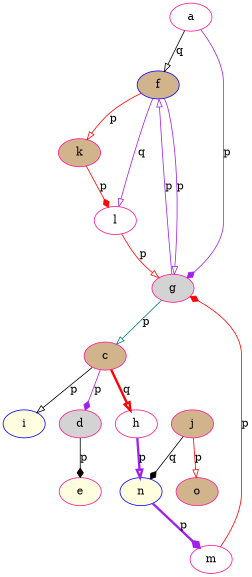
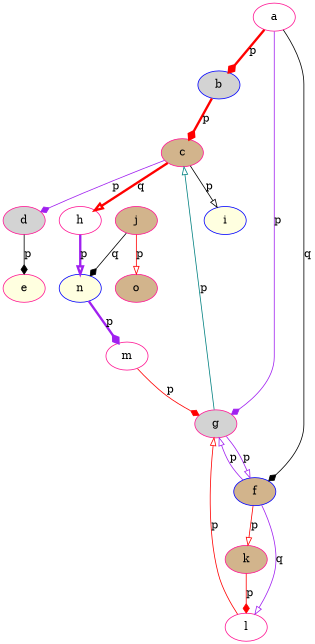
edge "a" -> "f": arrowhead onormal -> diamond
node "b": added
